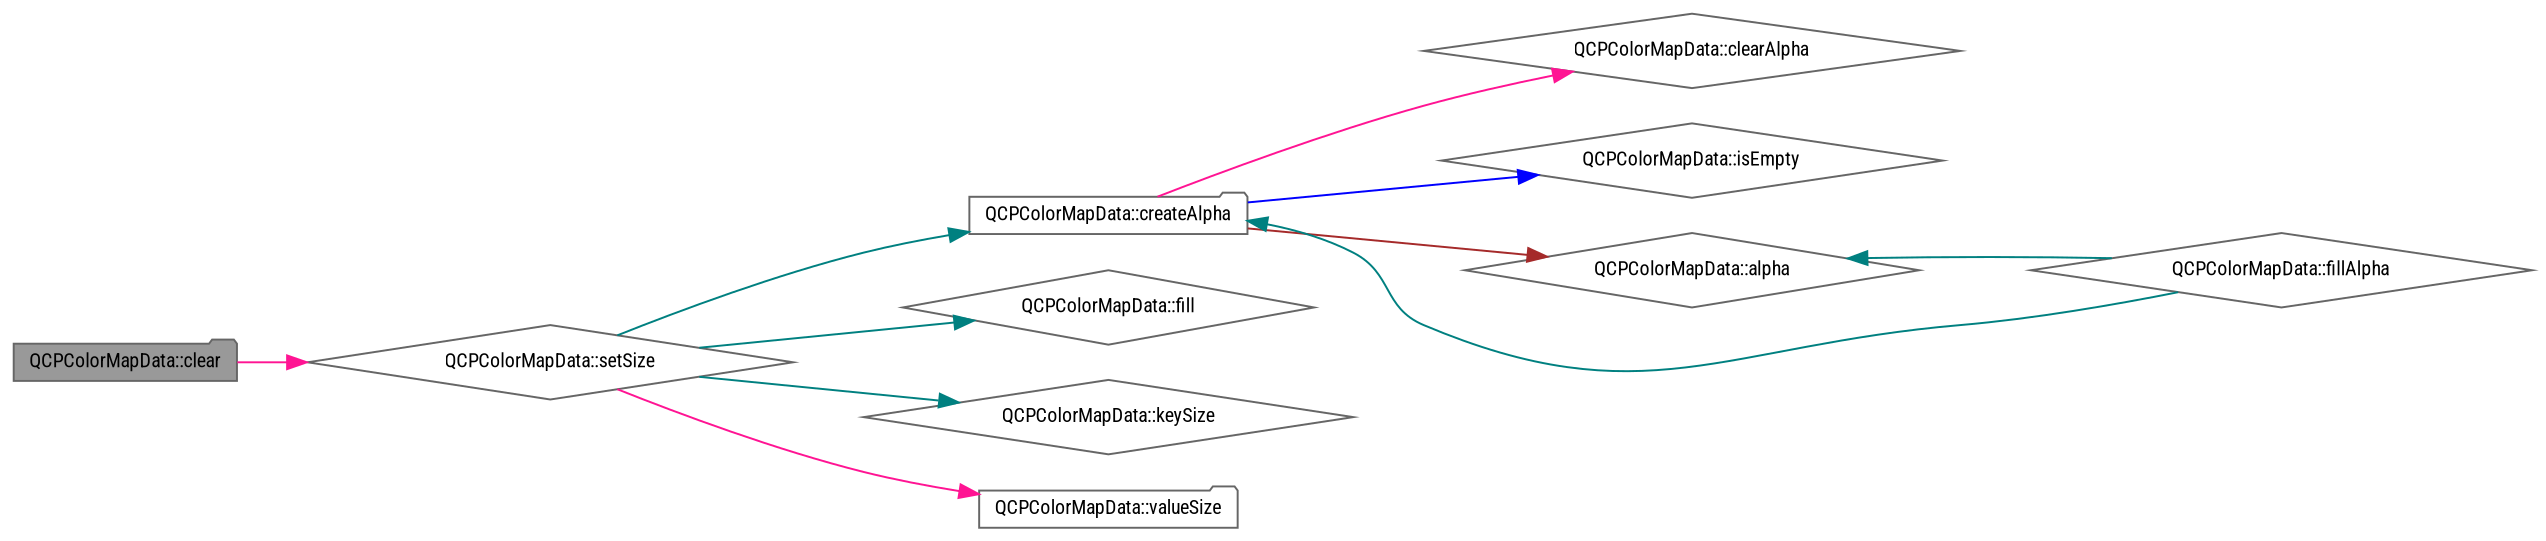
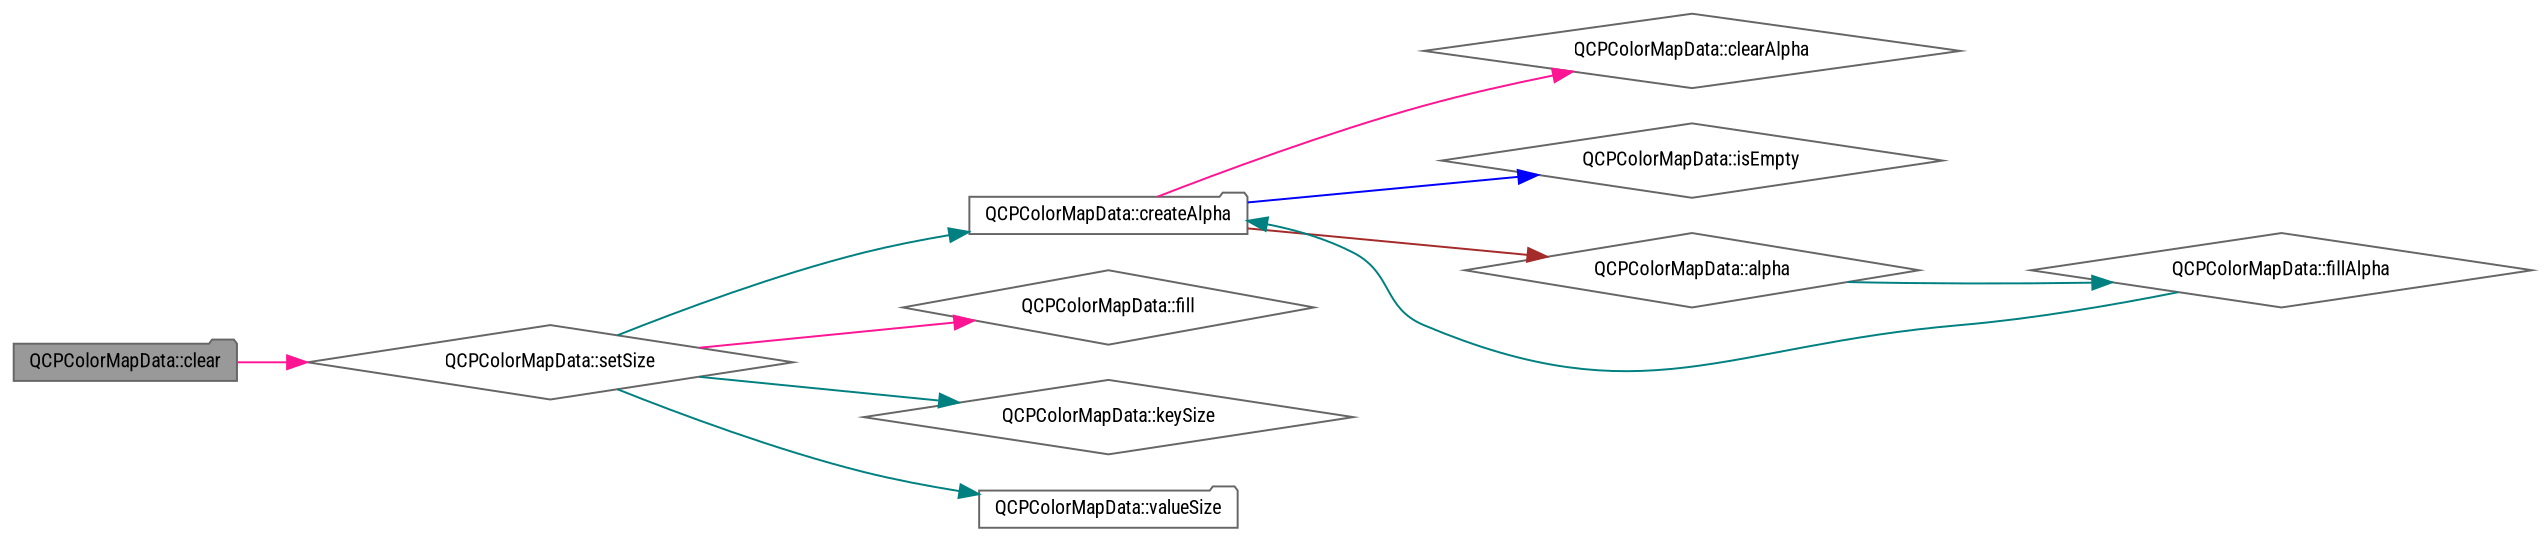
edge "QCPColorMapData::fillAlpha" -> "QCPColorMapData::alpha": reversed
edge "QCPColorMapData::setSize" -> "QCPColorMapData::fill": color teal -> deeppink
edge "QCPColorMapData::setSize" -> "QCPColorMapData::valueSize": color deeppink -> teal
